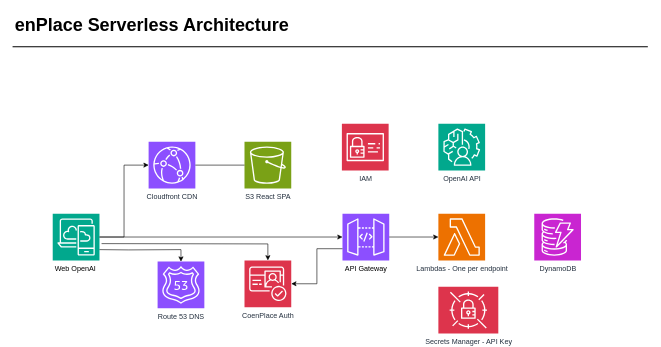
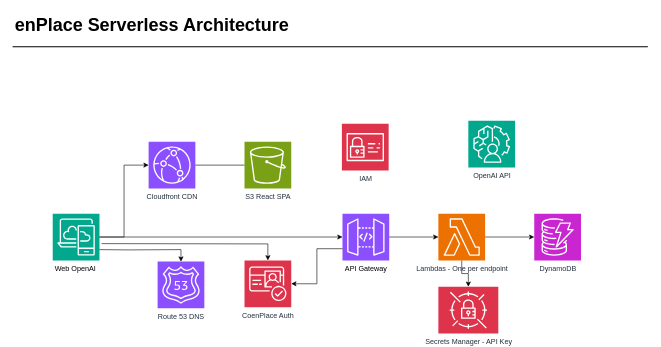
node "OpenAI API": moved (462, 147) -> (492, 144)
edge "Lambdas - One per endpoint" -> "DynamoDB": added
edge "Lambdas - One per endpoint" -> "Secrets Manager - API Key": added
